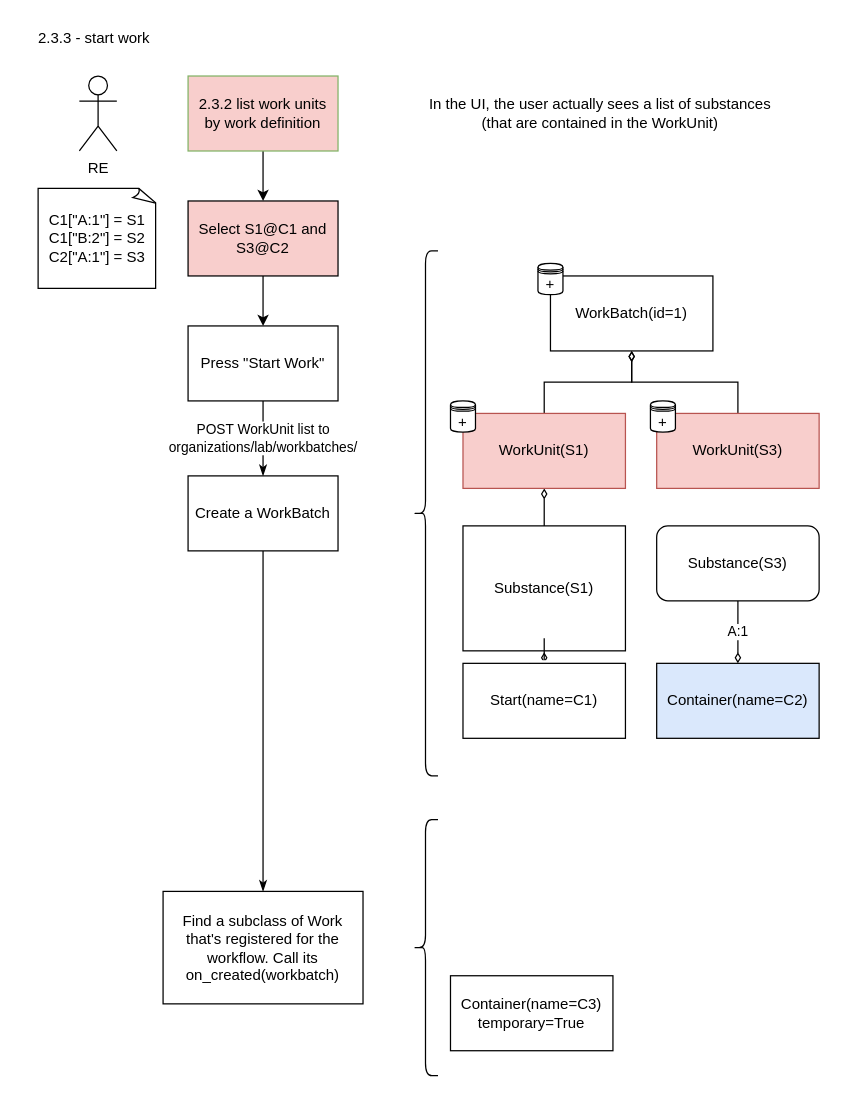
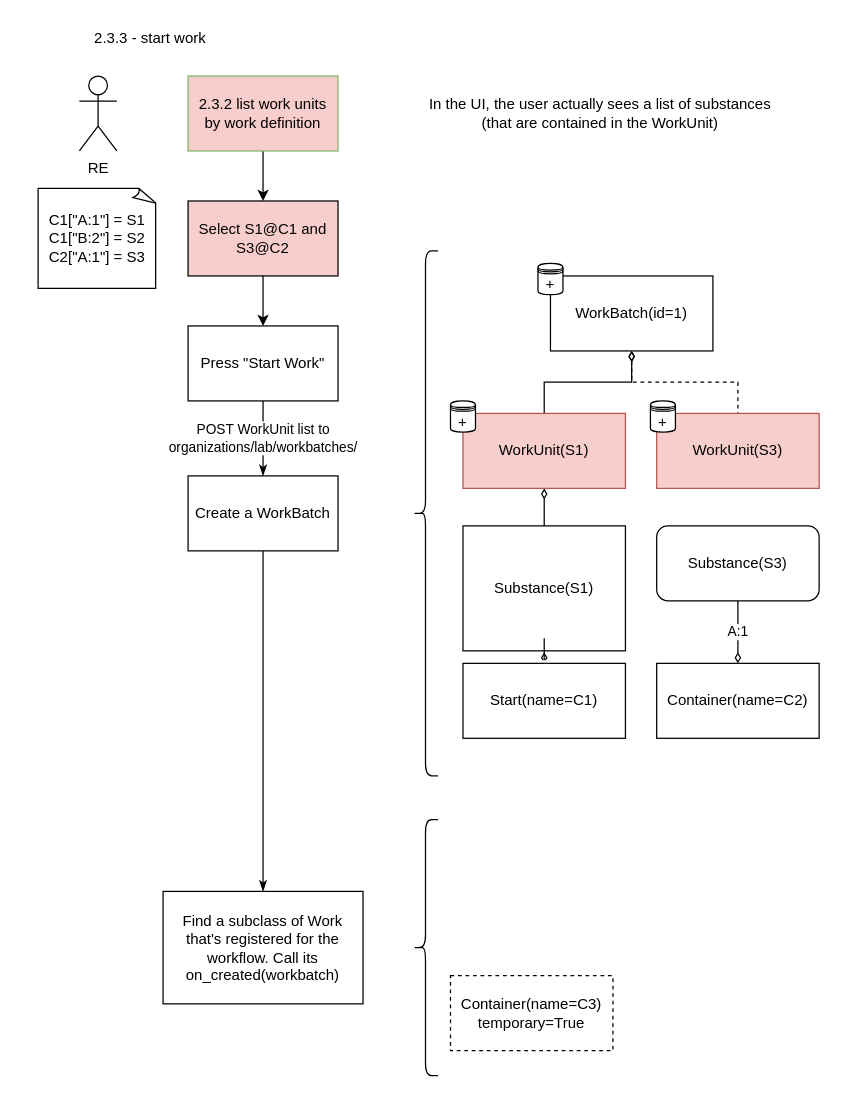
node "2.3.3 - start work": moved (94, 38) -> (151, 38)
edge "WorkUnit(S3)" -> "WorkBatch(id=1)": style solid -> dashed
node "Container(name=C2)": fillcolor #dae8fc -> #ffffff
node "Container(name=C3) temporary=True": style solid -> dashed
